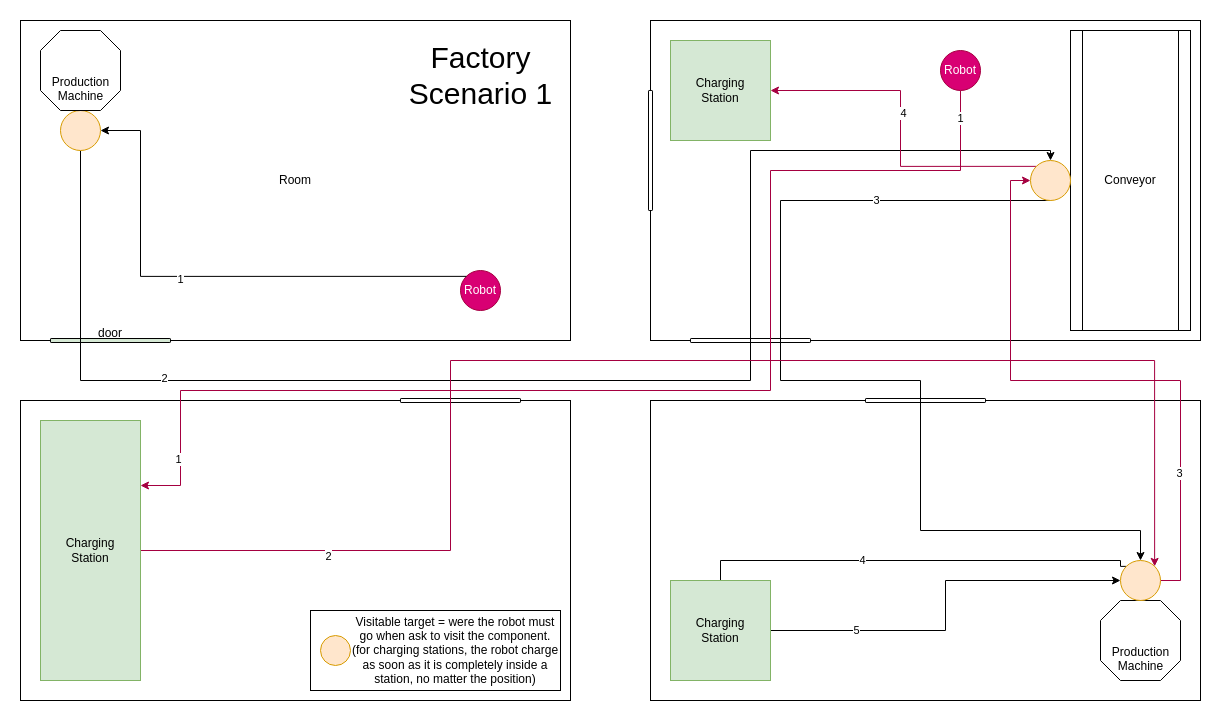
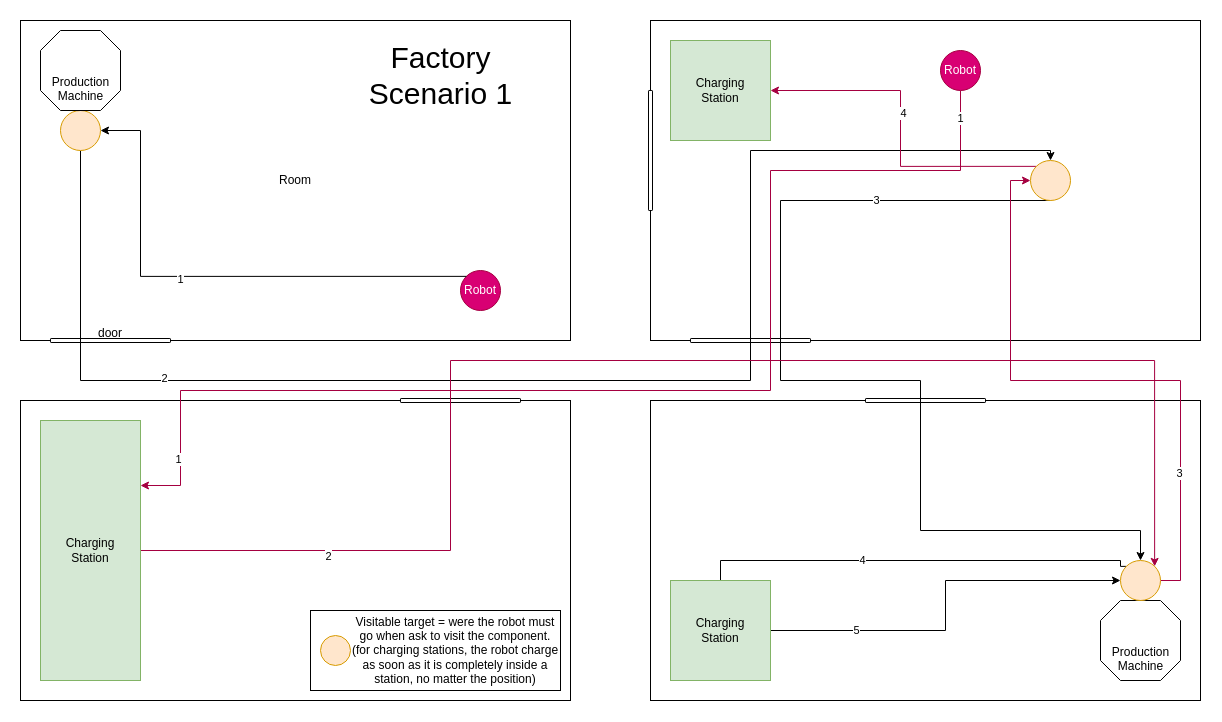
node "Factory Scenario 1": moved (481, 76) -> (441, 76)
node "Conveyor": removed
node "door": fillcolor #d5e8d4 -> #ffffff
